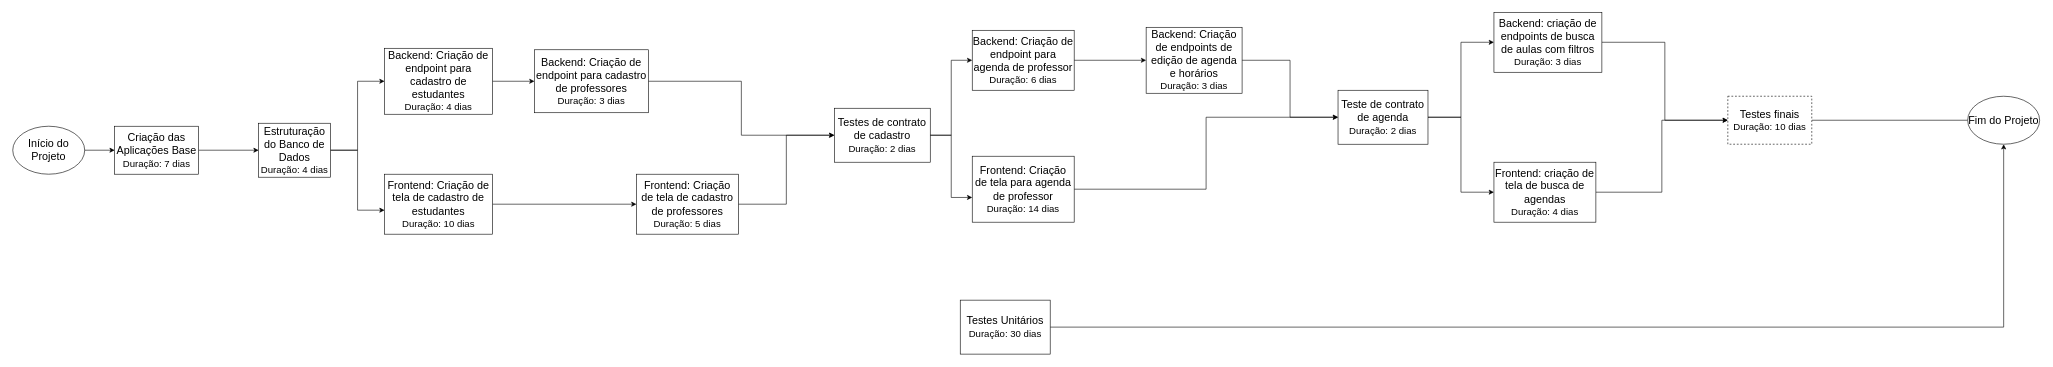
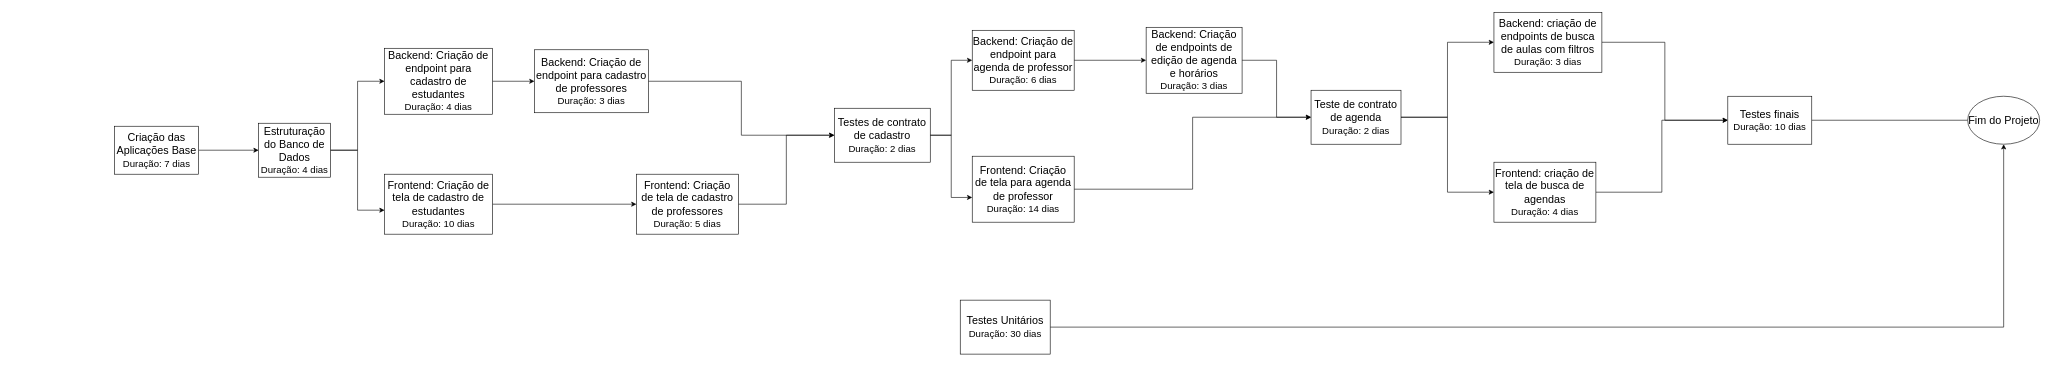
node "Teste de contrato de agenda Duração: 2 dias": moved (1383, 117) -> (1356, 117)
node "Testes finais Duração: 10 dias": style dashed -> solid
node "Início do Projeto": removed
edge "Início do Projeto" -> "Criação das Aplicações Base Duração: 7 dias": removed
